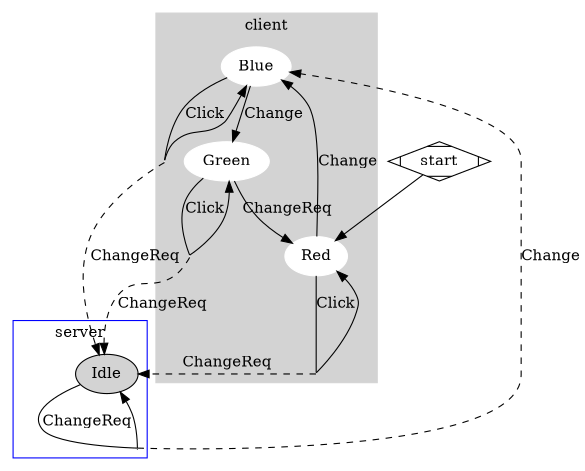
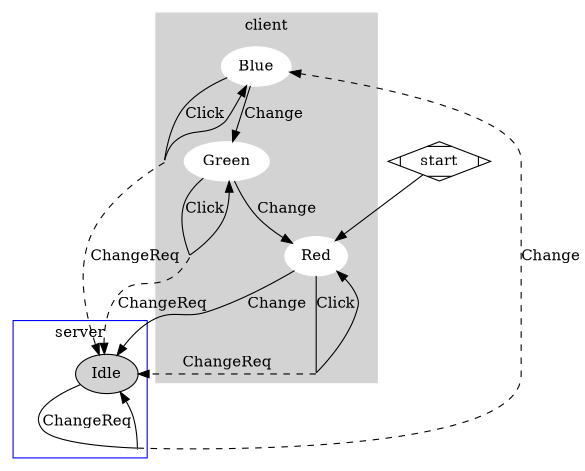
edge "Red" -> "Blue": now "Red" -> "Idle"
edge "Green" -> "Red": label "ChangeReq" -> "Change"
